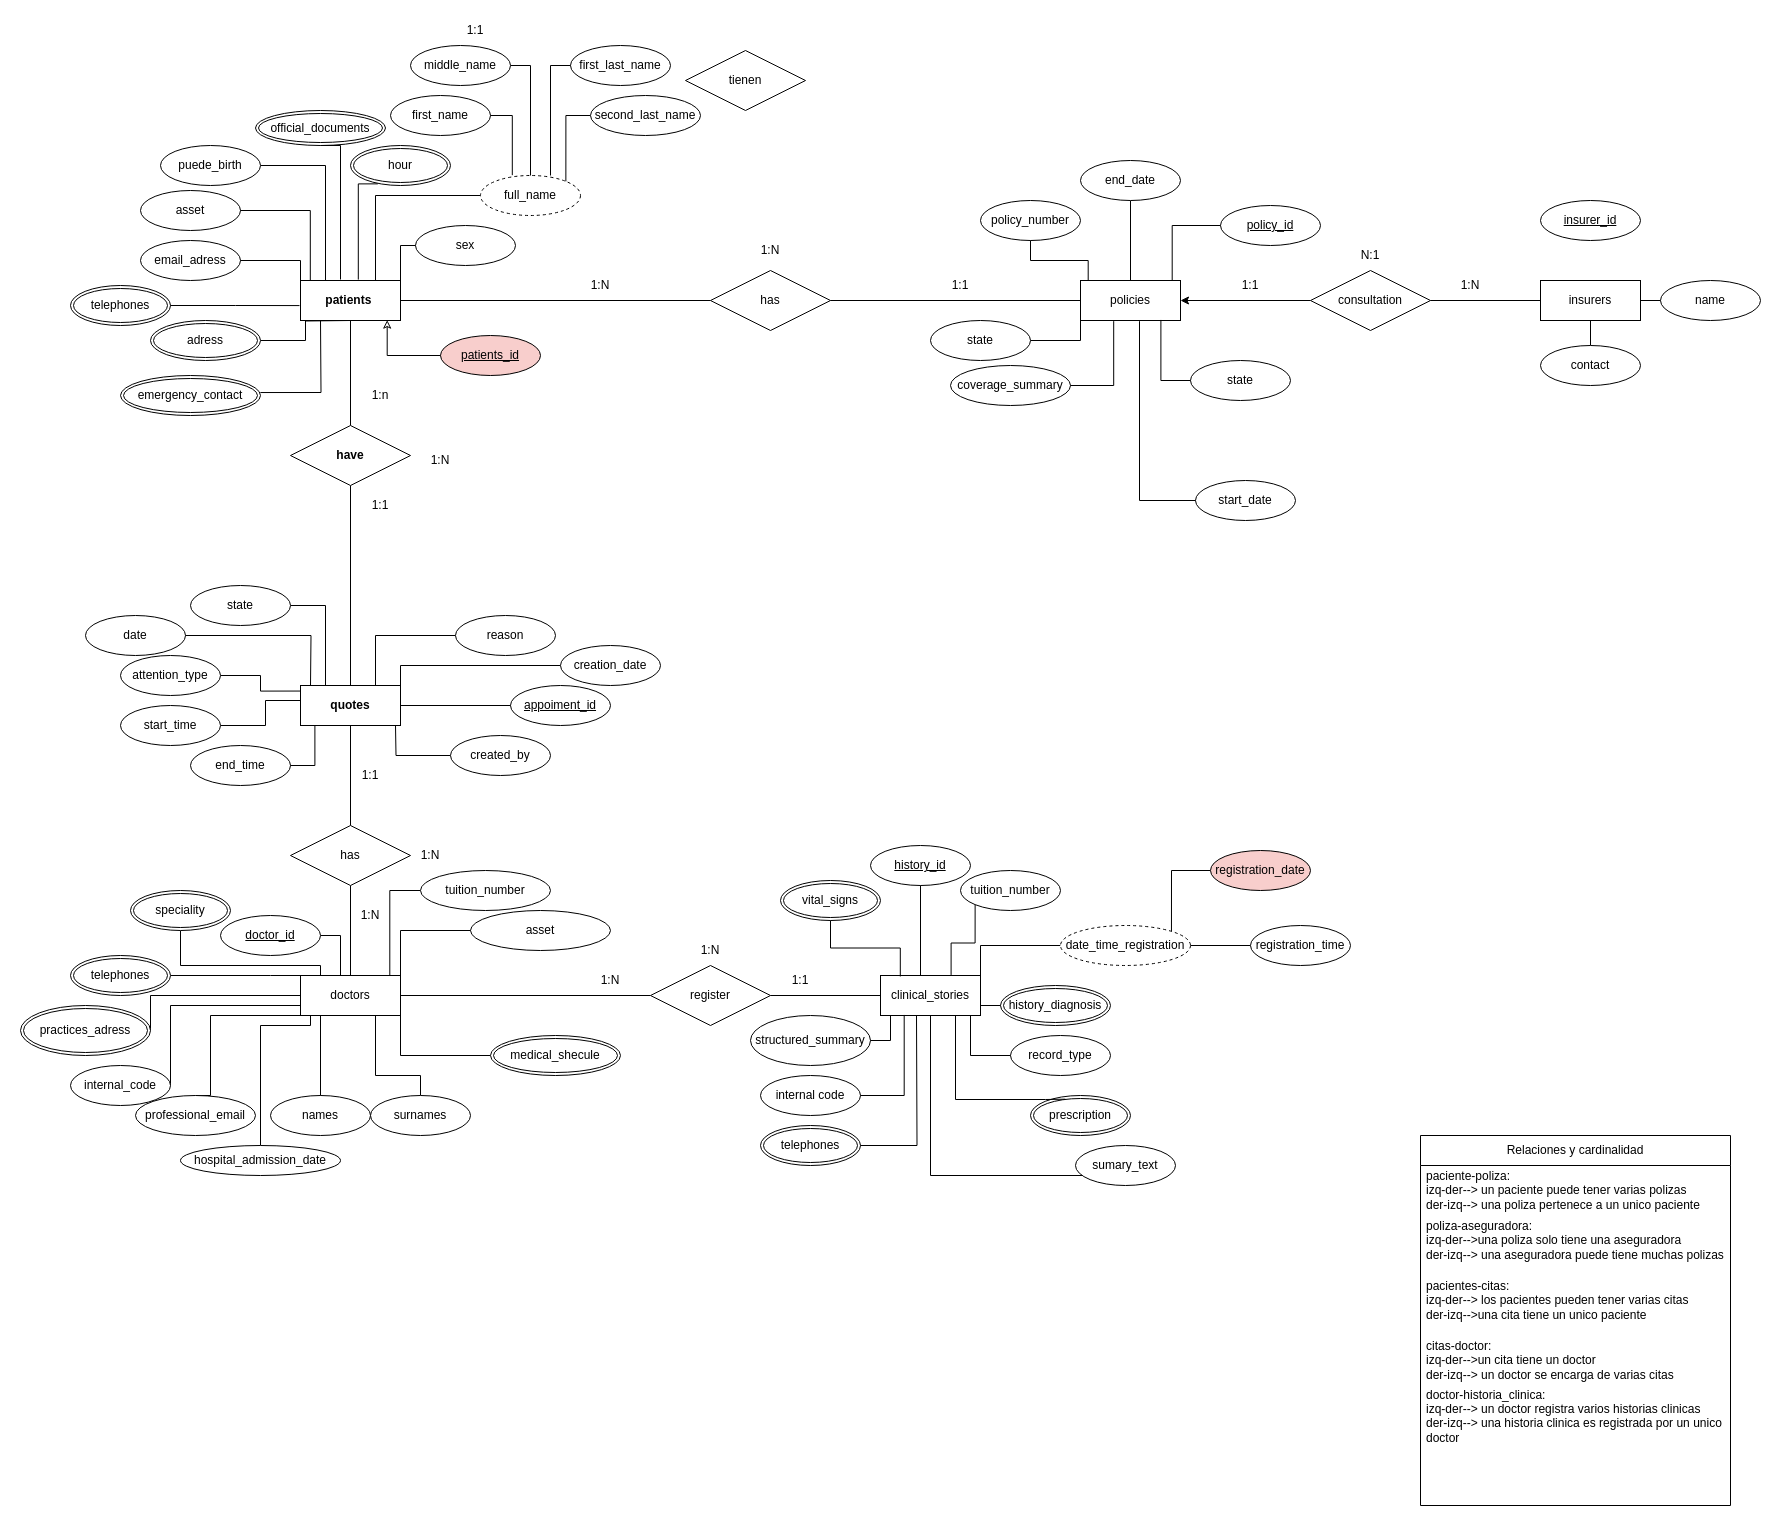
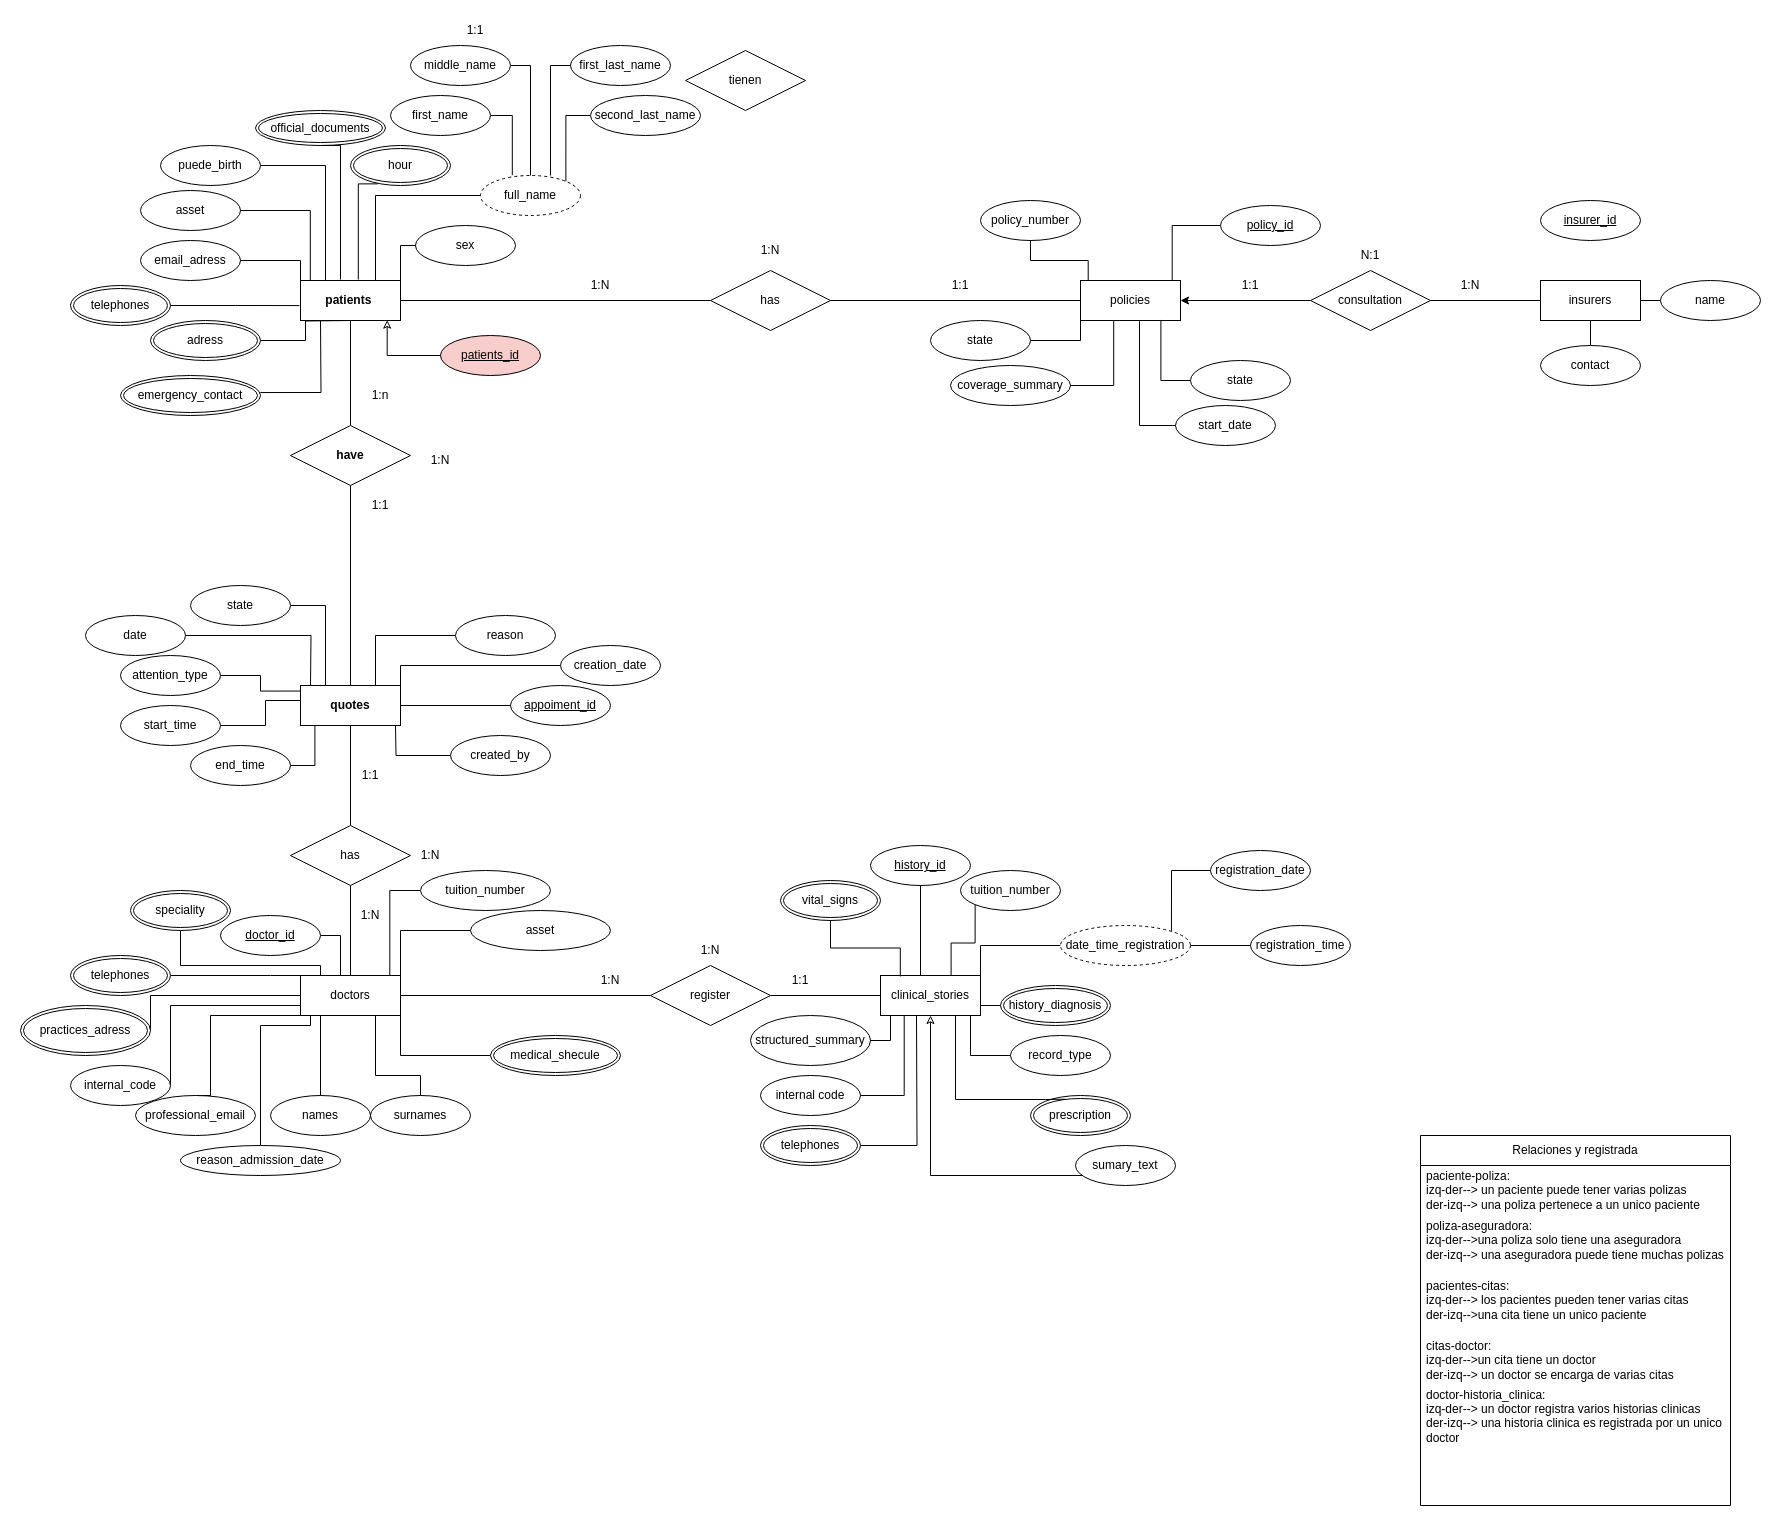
node "end_date": removed
edge "end_date" -- "policies": removed
node "start_date": moved (1246, 501) -> (1226, 426)
node "registration_date": fillcolor #f8cecc -> #ffffff
edge "clinical_stories" -- "sumary_text": arrowhead none -> classic
node "Relaciones y cardinalidad": label "Relaciones y cardinalidad" -> "Relaciones y registrada"
node "hospital_admission_date": label "hospital_admission_date" -> "reason_admission_date"
